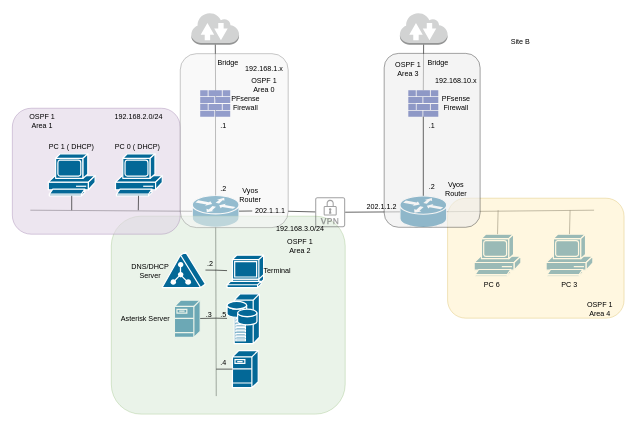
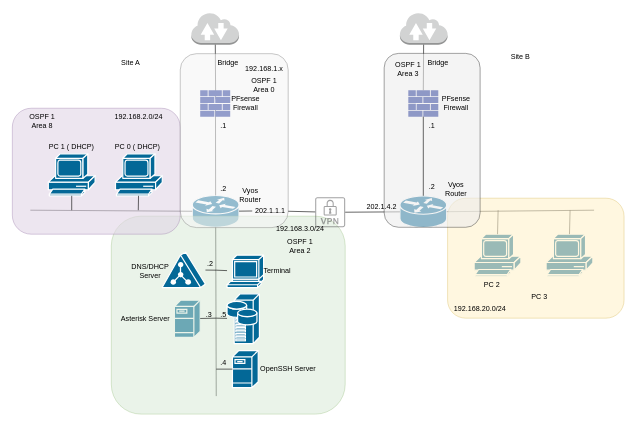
node "Site B": moved (521, 42) -> (521, 57)
node "Site A": added
node "192.168.10.x": removed
node "OSPF 1 Area 1": label "OSPF 1 Area 1" -> "OSPF 1 Area 8"
node "202.1.1.2": label "202.1.1.2" -> "202.1.4.2"
node "PC 6": label "PC 6" -> "PC 2"
node "PC 3": moved (570, 285) -> (540, 297)
node "192.168.20.0/24": added
node "OSPF 1 Area 4": removed
node "OpenSSH Server": added
